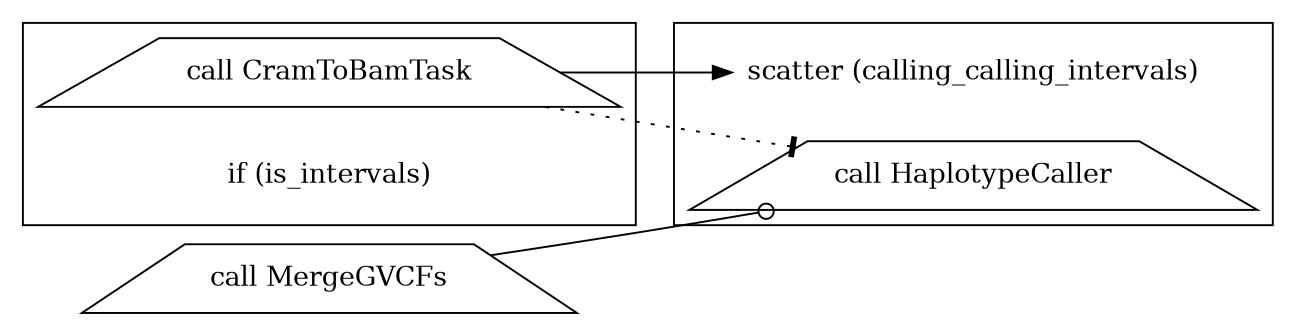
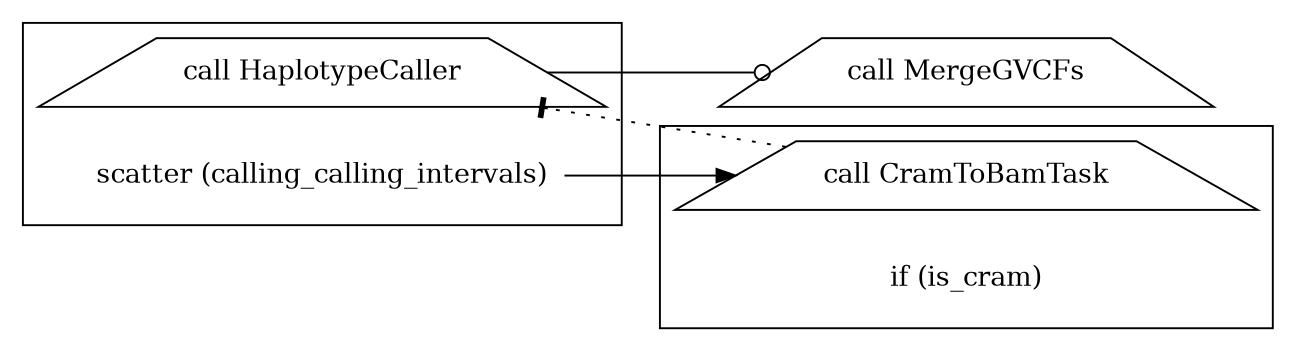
edge "call CramToBamTask" -> "scatter (calling_calling_intervals)": reversed
node "if (is_intervals)": label "if (is_intervals)" -> "if (is_cram)"
edge "call MergeGVCFs" -> "call HaplotypeCaller": reversed
